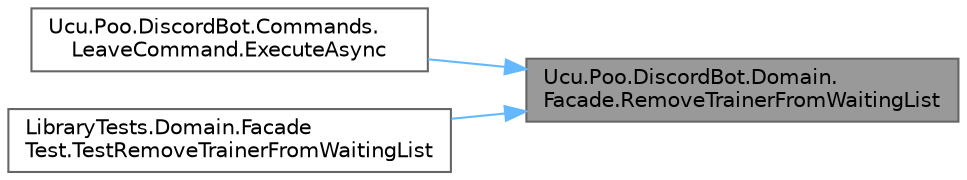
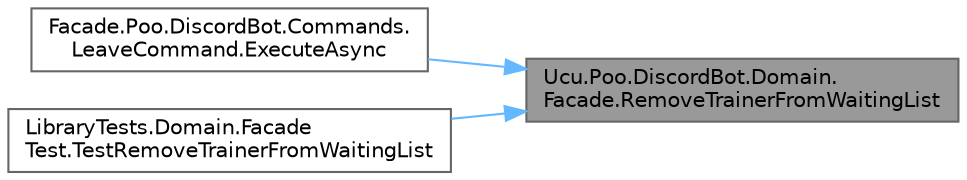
node "Ucu.Poo.DiscordBot.Commands. LeaveCommand.ExecuteAsync": label "Ucu.Poo.DiscordBot.Commands. LeaveCommand.ExecuteAsync" -> "Facade.Poo.DiscordBot.Commands. LeaveCommand.ExecuteAsync"
